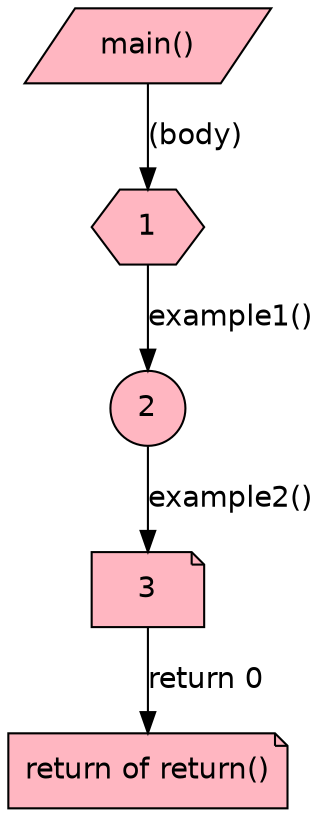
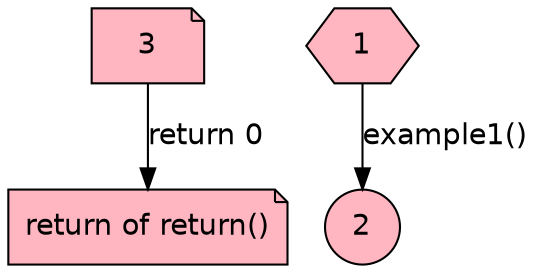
node "main()": removed
edge "2" -> "3": removed, label "example2()"
